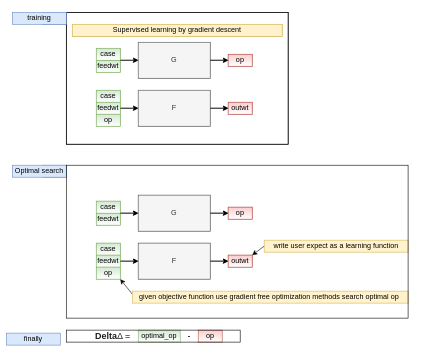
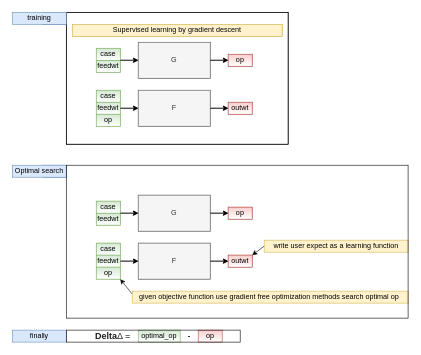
node "finally": moved (33, 339) -> (39, 336)
